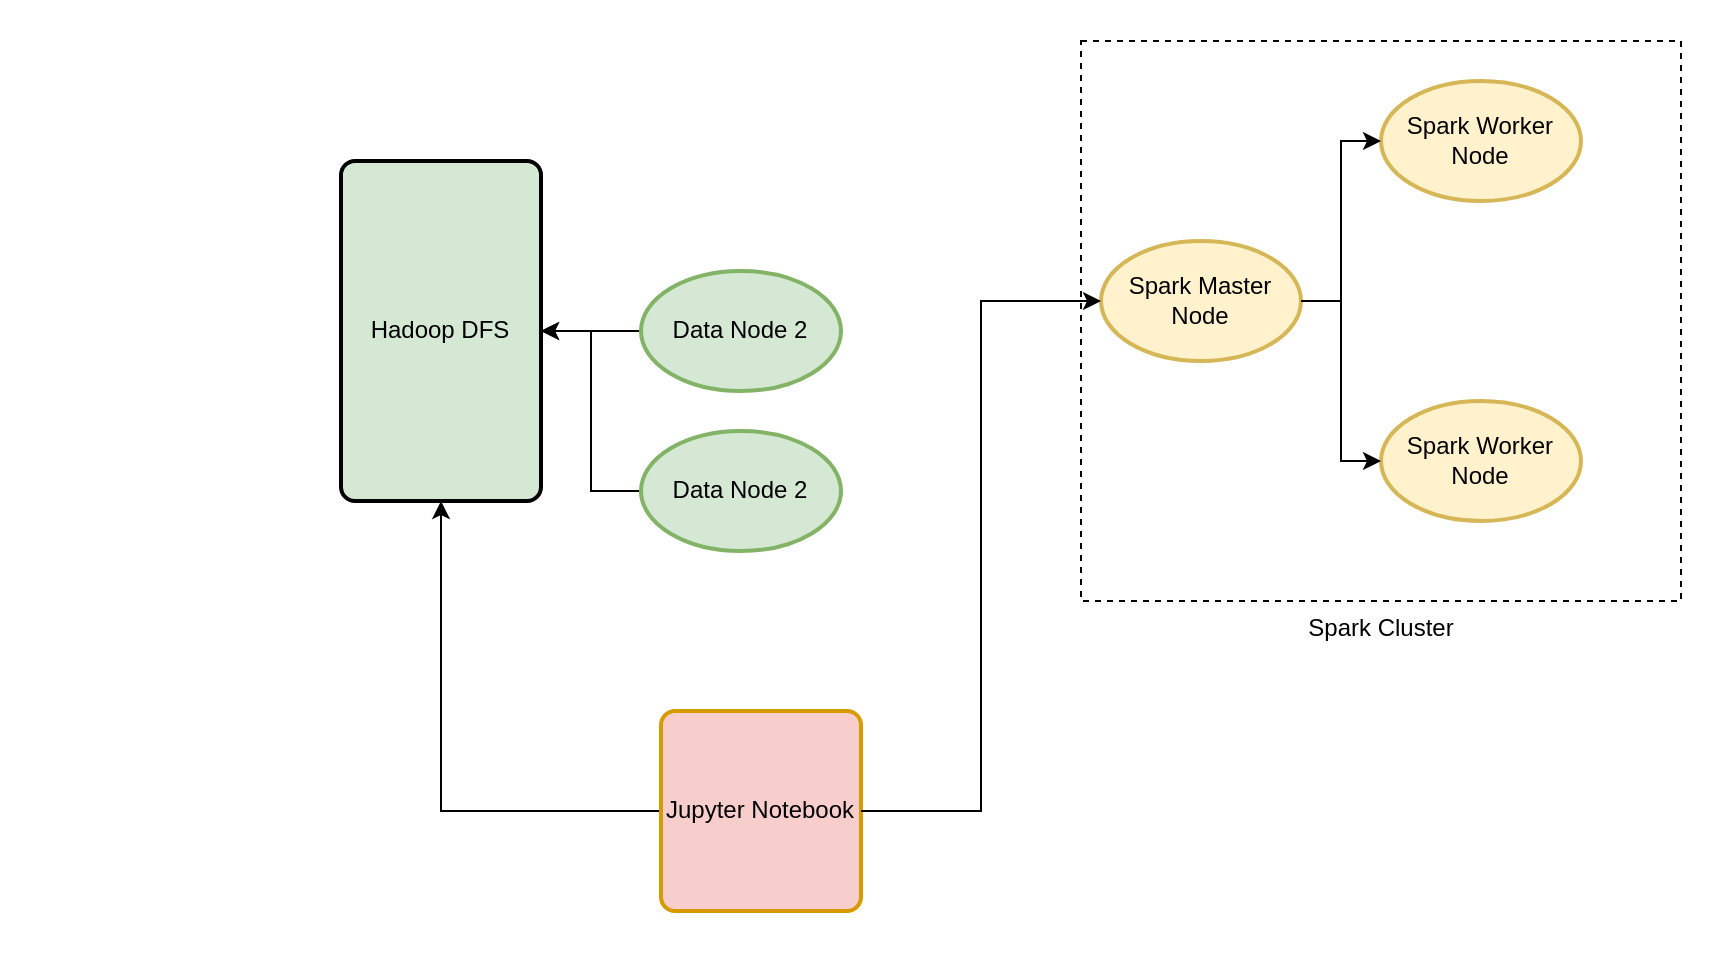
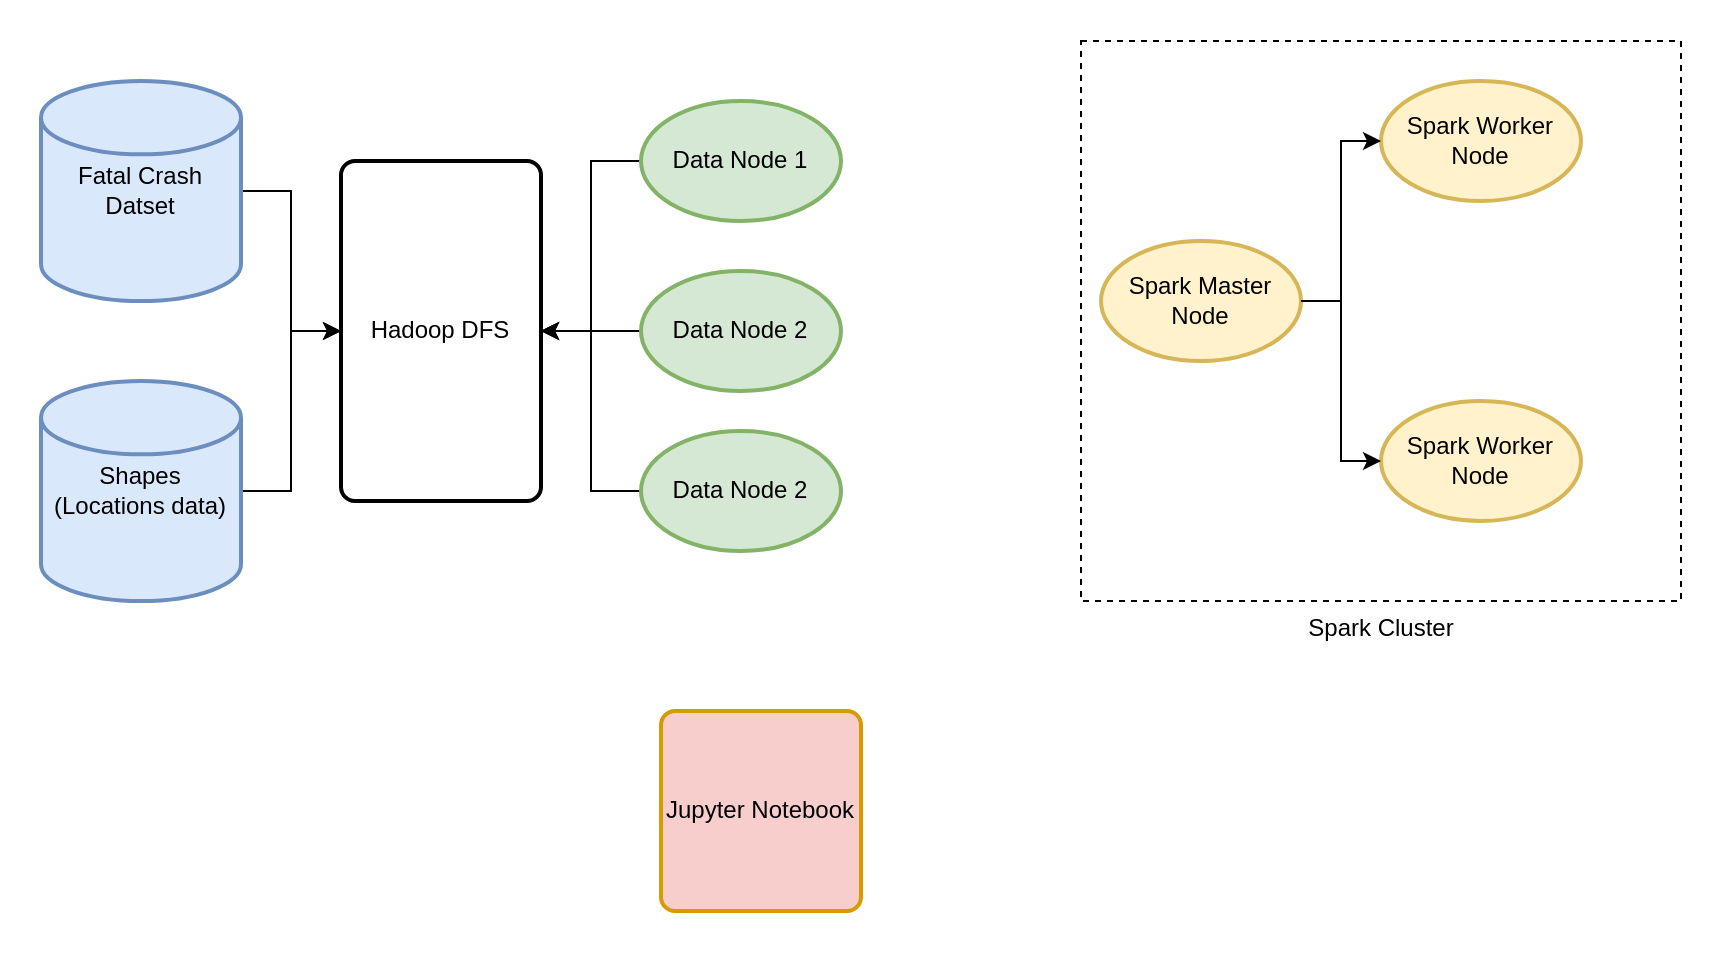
node "Data Node 1": added
node "Fatal Crash Datset": added
edge "Data Node 1" -> "Hadoop DFS": added
edge "Fatal Crash Datset" -> "Hadoop DFS": added
node "Hadoop DFS": fillcolor #d5e8d4 -> #ffffff
edge "Shapes (Locations data)" -> "Hadoop DFS": added
node "Shapes (Locations data)": added
edge "Jupyter Notebook" -> "Spark Master Node": removed
edge "Jupyter Notebook" -> "Hadoop DFS": removed
